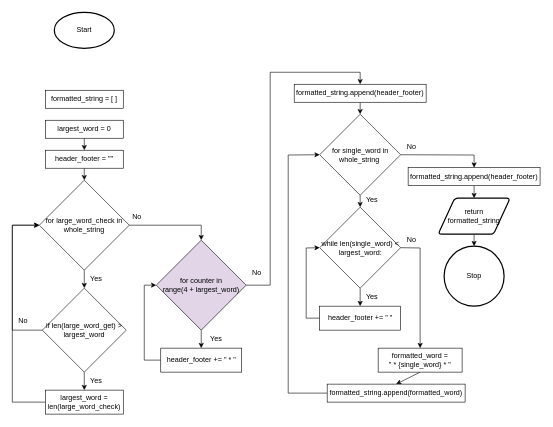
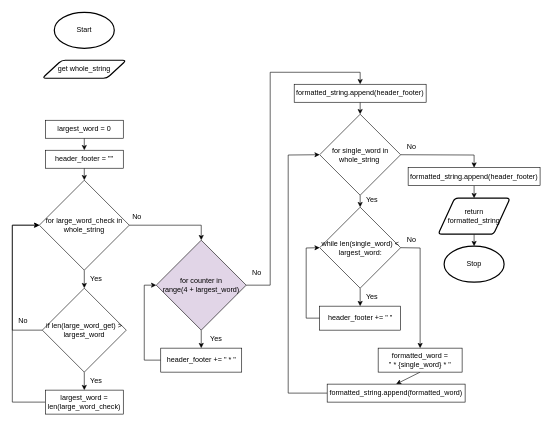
node "get whole_string": added
node "formatted_string = [ ]": removed
node "Stop": size 60x60 -> 60x36
